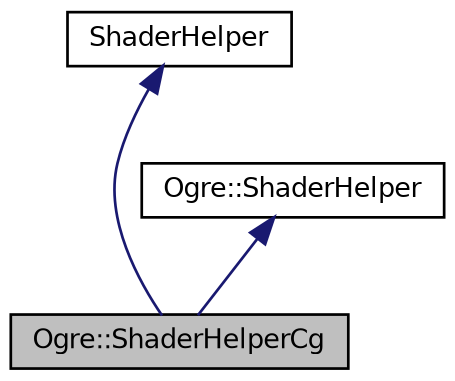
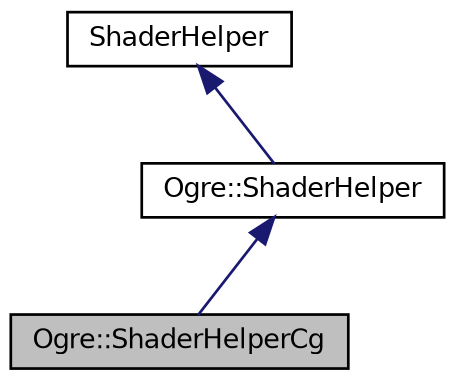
edge "Ogre::ShaderHelperCg" -> "ShaderHelper": now "Ogre::ShaderHelper" -> "ShaderHelper"
